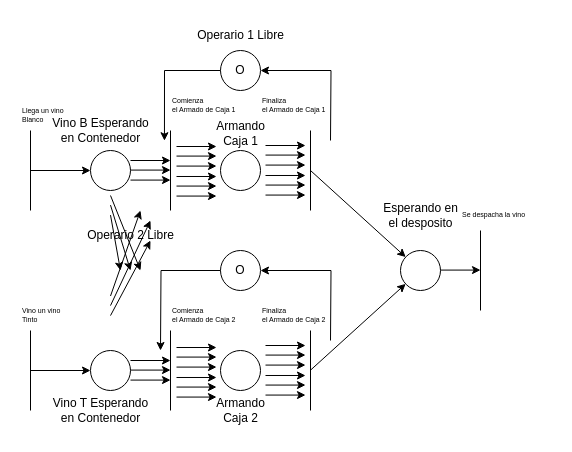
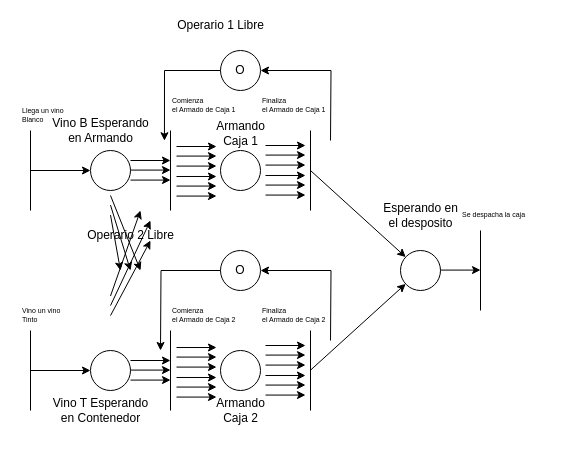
node "Operario 1 Libre": moved (241, 36) -> (221, 26)
node "Vino B Esperando en Contenedor": label "Vino B Esperando en Contenedor" -> "Vino B Esperando en Armando"
node "Se despacha la vino": label "Se despacha la vino" -> "Se despacha la caja"
